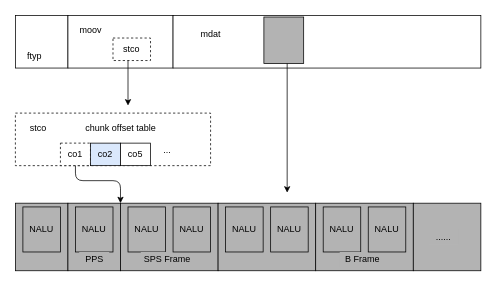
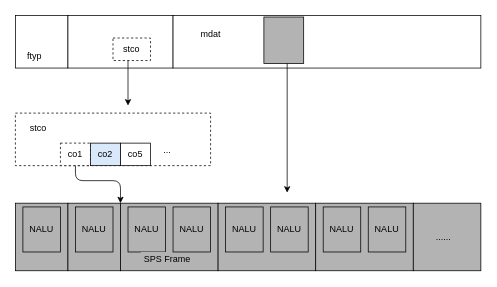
node "moov": removed
node "chunk offset table": removed
node "PPS": removed
node "B Frame": removed
